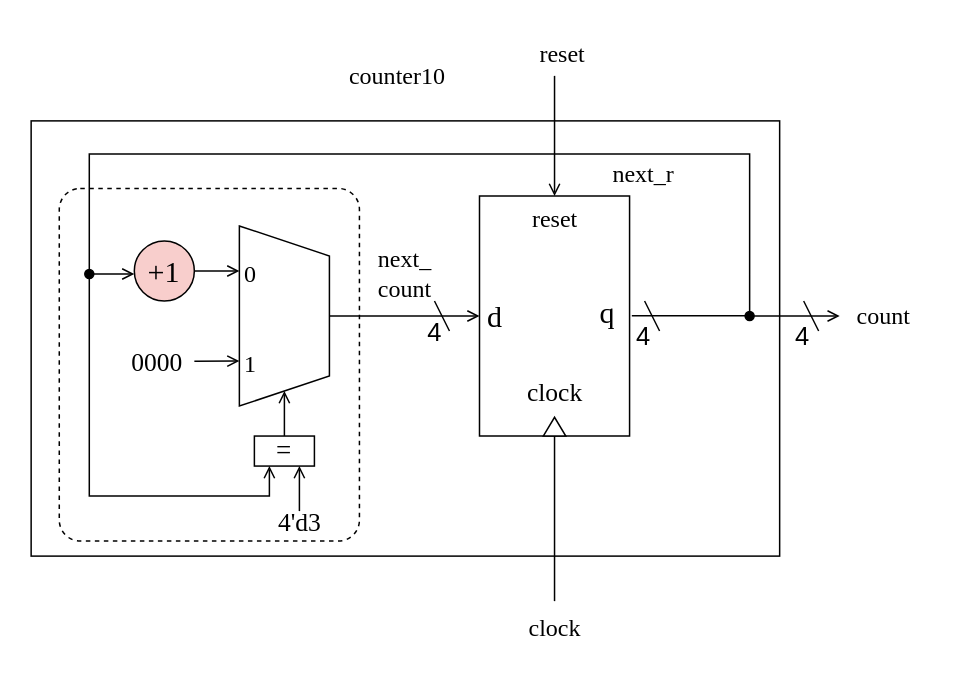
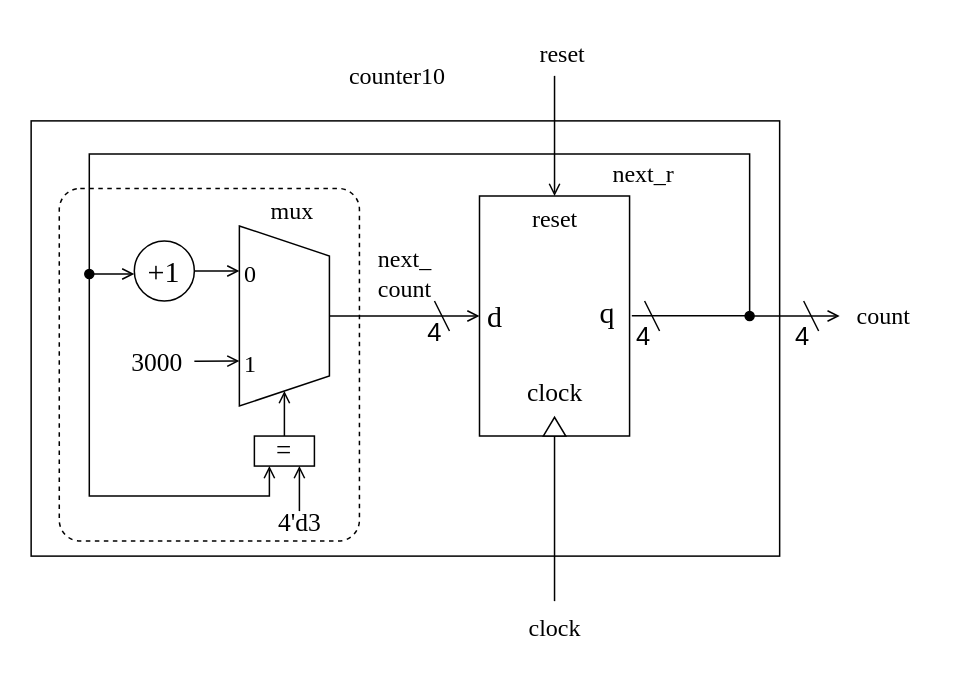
node "mux": added
node "+1": fillcolor #f8cecc -> #ffffff
node "0000": label "0000" -> "3000"
